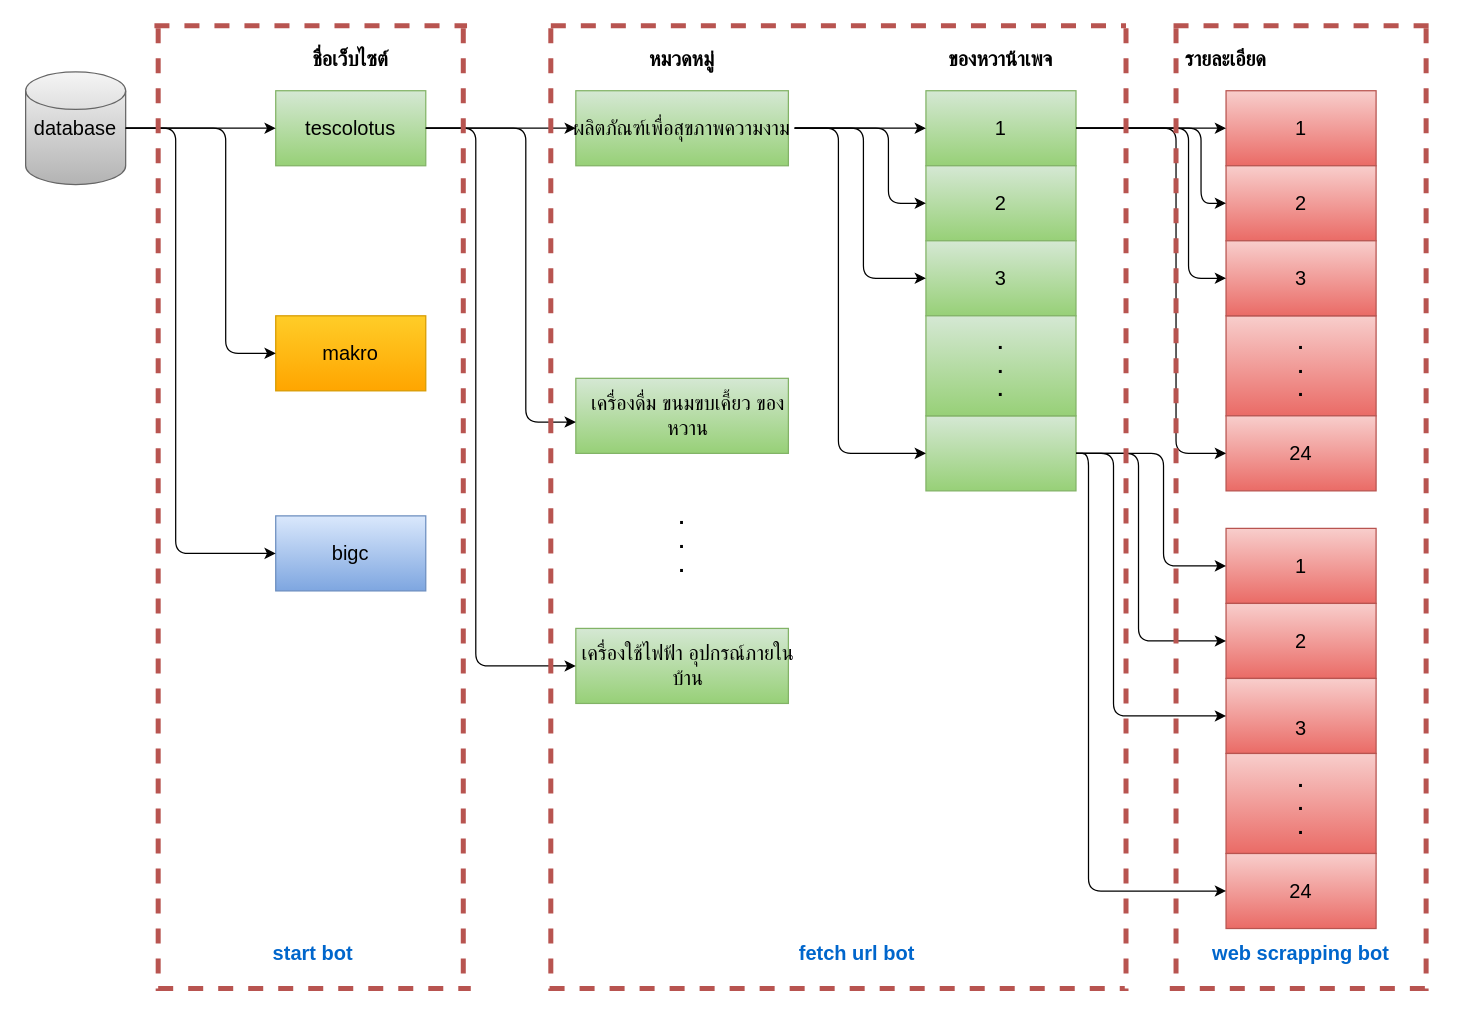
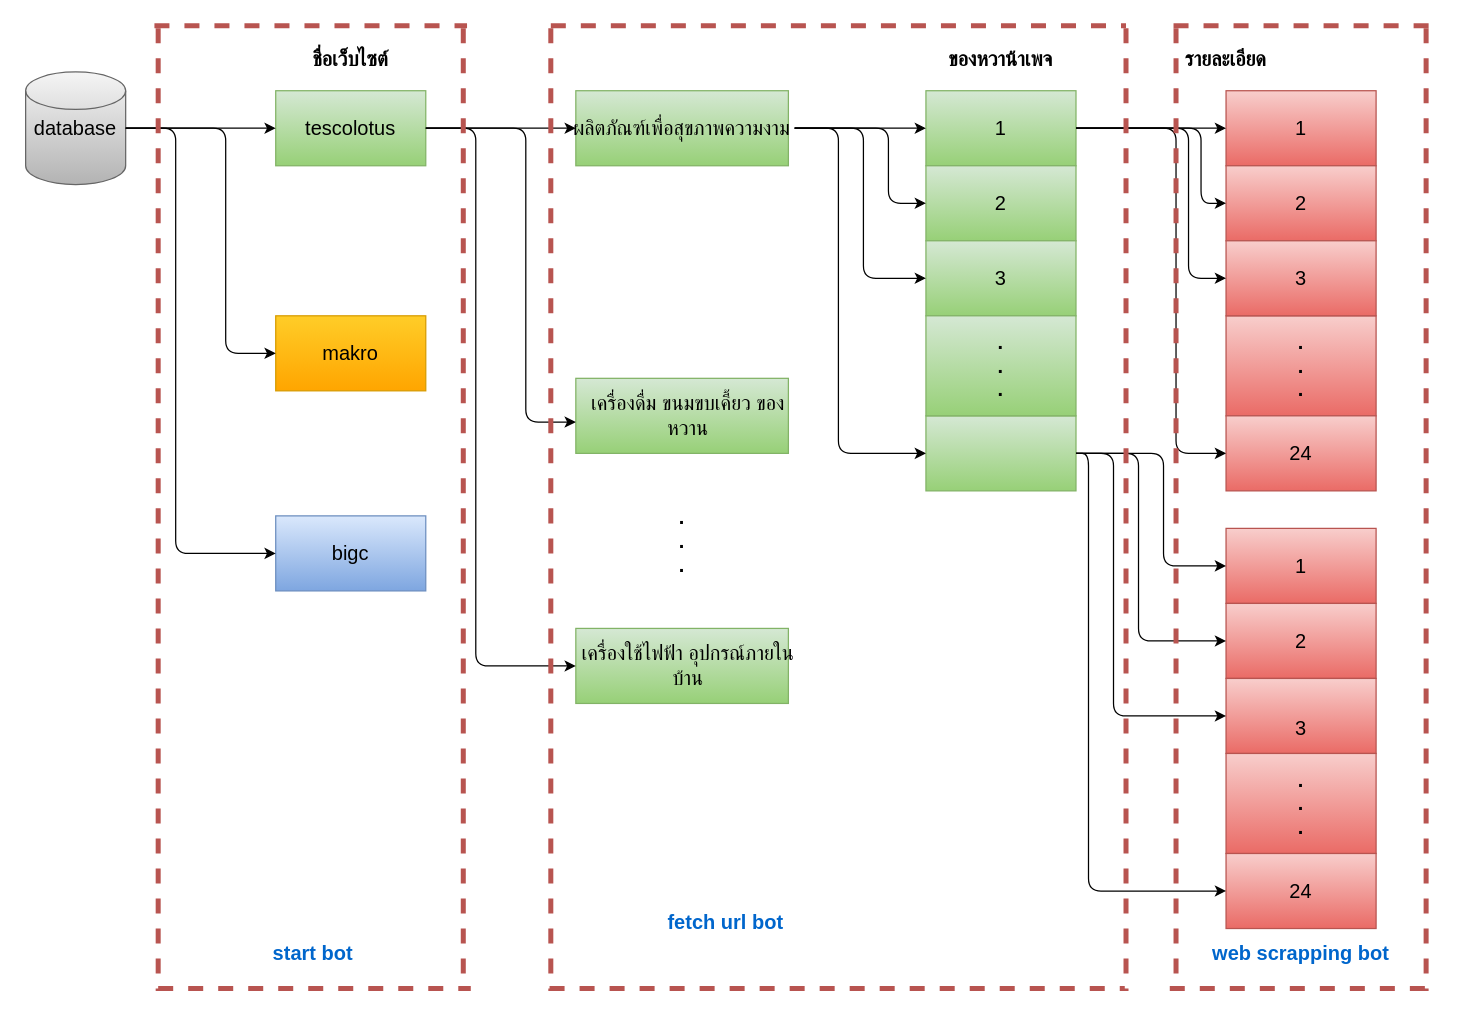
node "หมวดหมู่": removed
node "fetch url bot": moved (857, 953) -> (726, 922)
